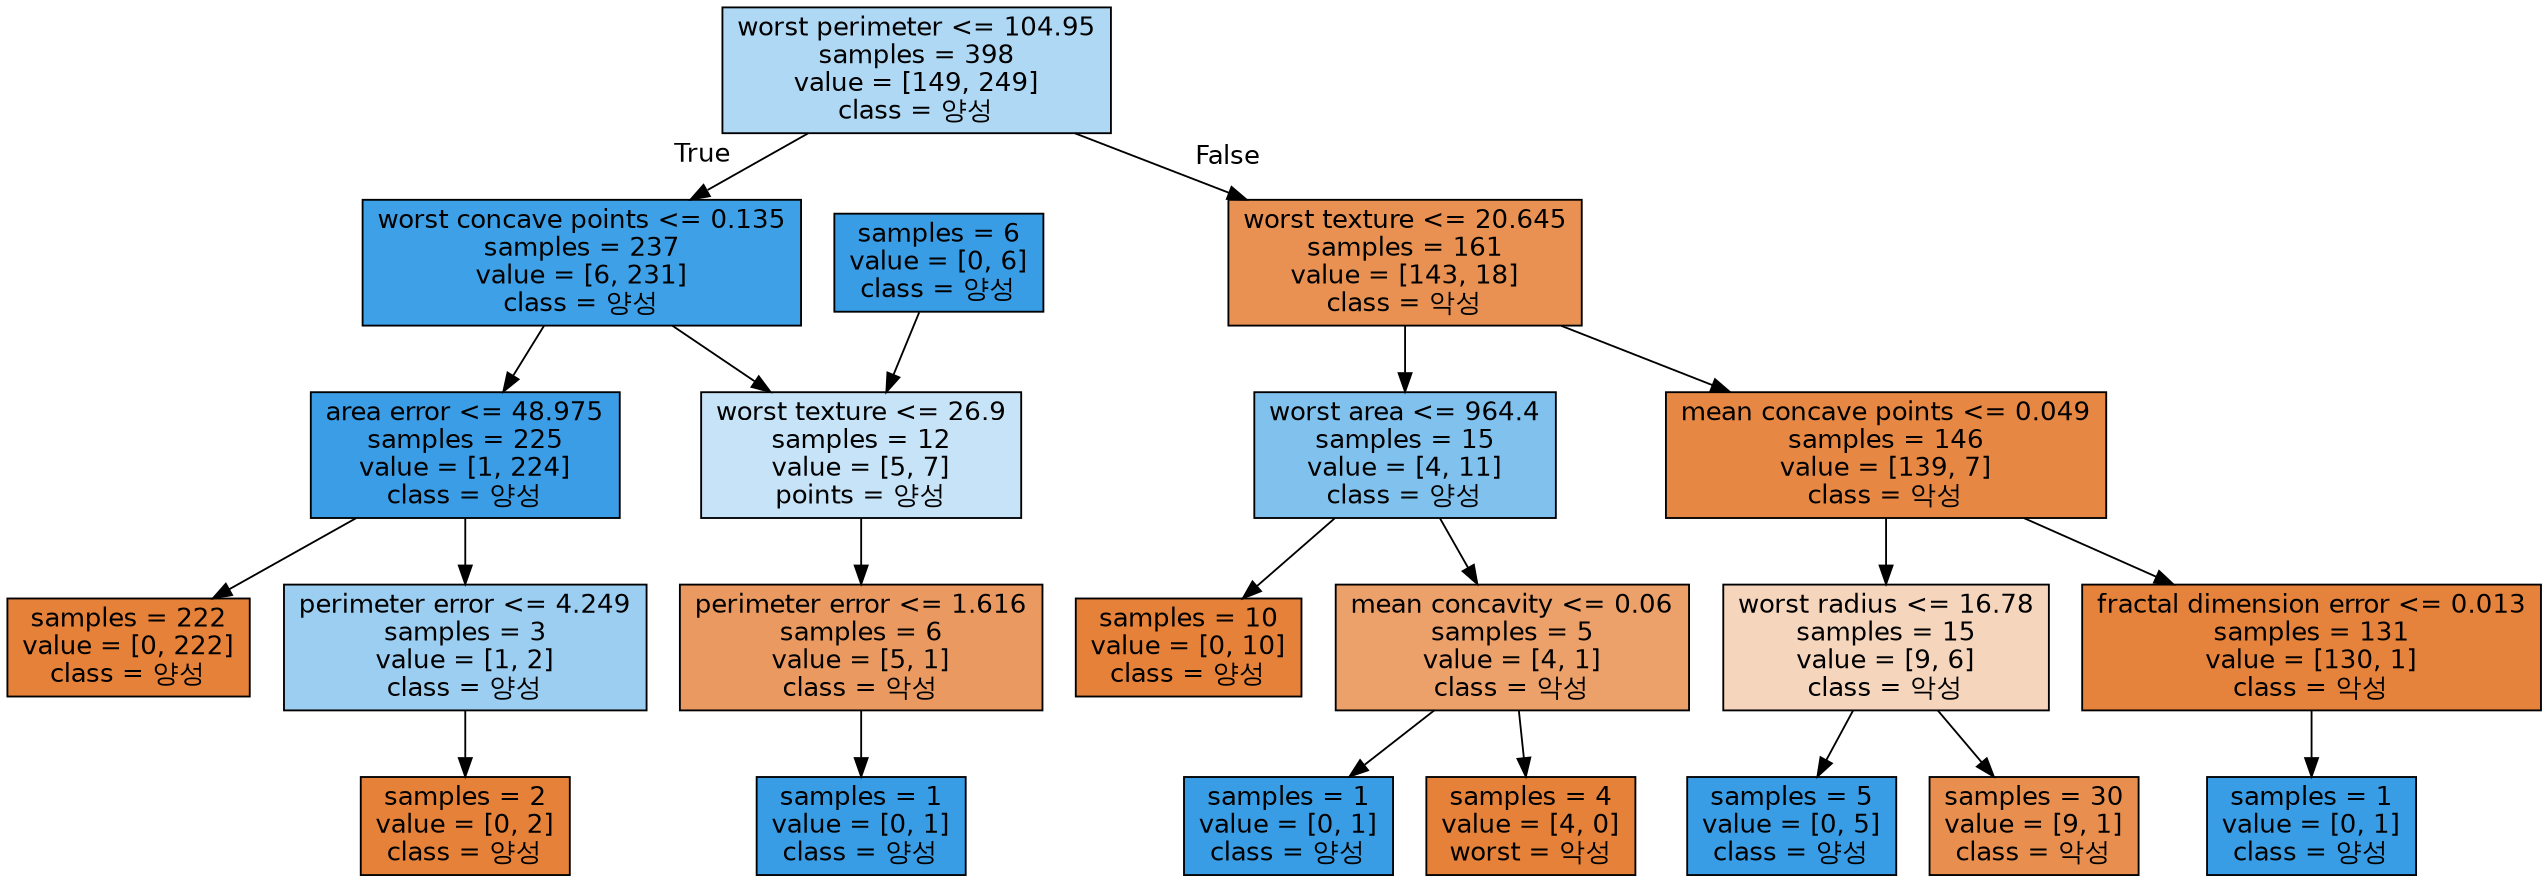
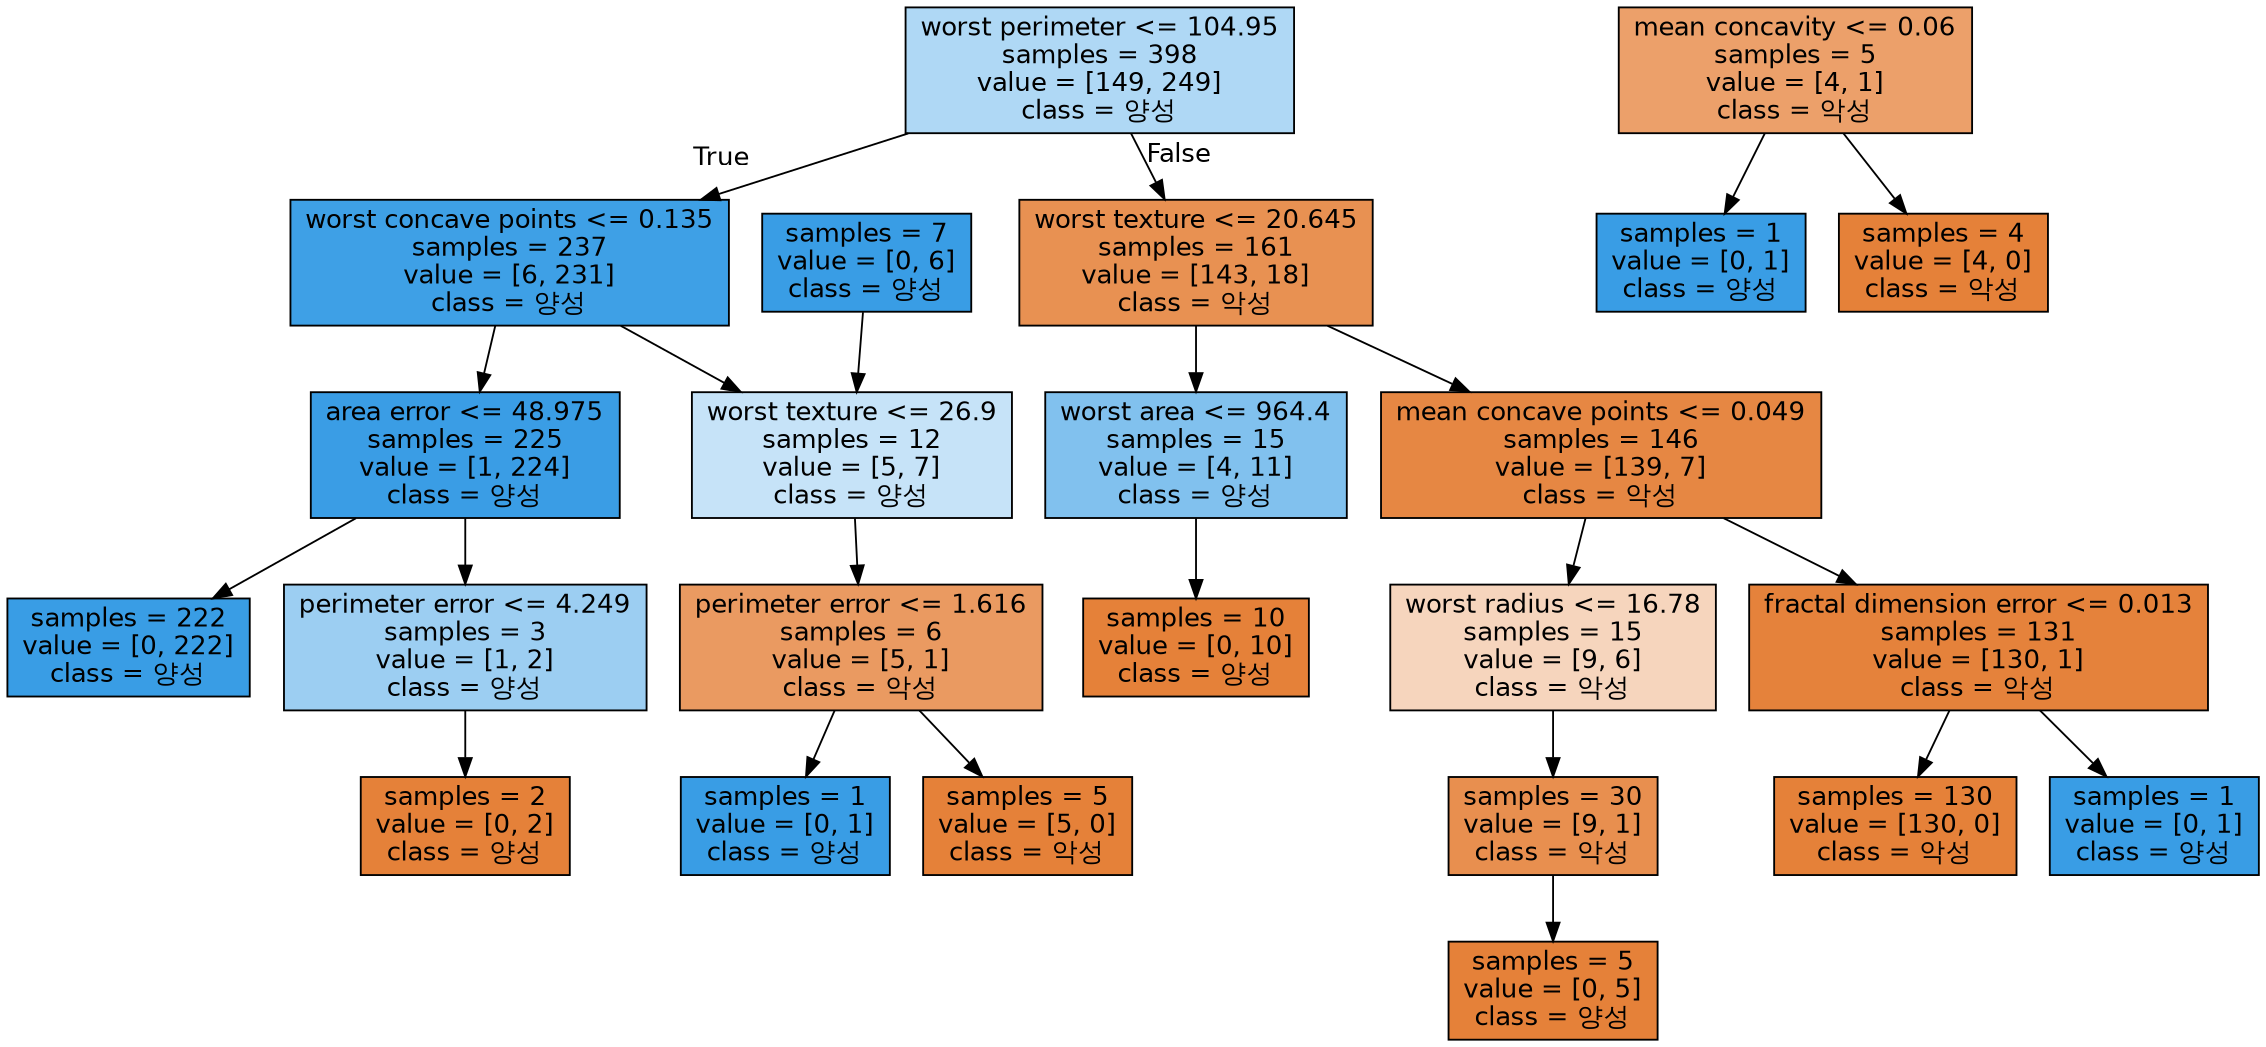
node "samples = 6 value = [0, 6] class = 양성": label "samples = 6 value = [0, 6] class = 양성" -> "samples = 7 value = [0, 6] class = 양성"
node "worst texture <= 26.9 samples = 12 value = [5, 7] points = 양성": label "worst texture <= 26.9 samples = 12 value = [5, 7] points = 양성" -> "worst texture <= 26.9 samples = 12 value = [5, 7] class = 양성"
edge "worst area <= 964.4 samples = 15 value = [4, 11] class = 양성" -> "mean concavity <= 0.06 samples = 5 value = [4, 1] class = 악성": removed
node "samples = 222 value = [0, 222] class = 양성": fillcolor #e58139 -> #399de5
edge "worst radius <= 16.78 samples = 15 value = [9, 6] class = 악성" -> "samples = 5 value = [0, 5] class = 양성": now "samples = 30 value = [9, 1] class = 악성" -> "samples = 5 value = [0, 5] class = 양성"
node "samples = 5 value = [5, 0] class = 악성": added
node "samples = 4 value = [4, 0] worst = 악성": label "samples = 4 value = [4, 0] worst = 악성" -> "samples = 4 value = [4, 0] class = 악성"
node "samples = 5 value = [0, 5] class = 양성": fillcolor #399de5 -> #e58139
node "samples = 130 value = [130, 0] class = 악성": added
